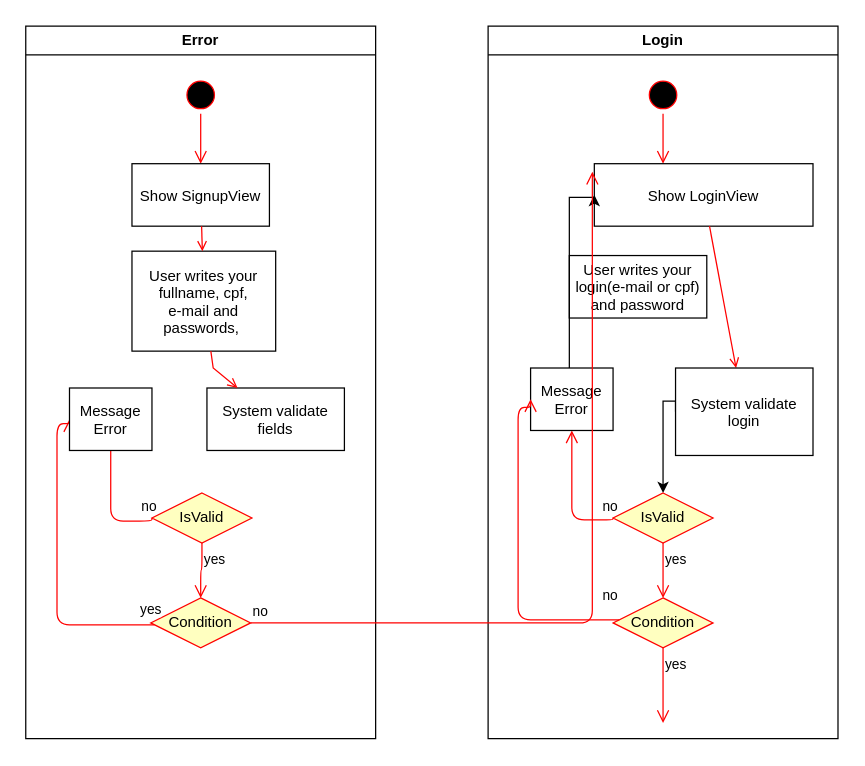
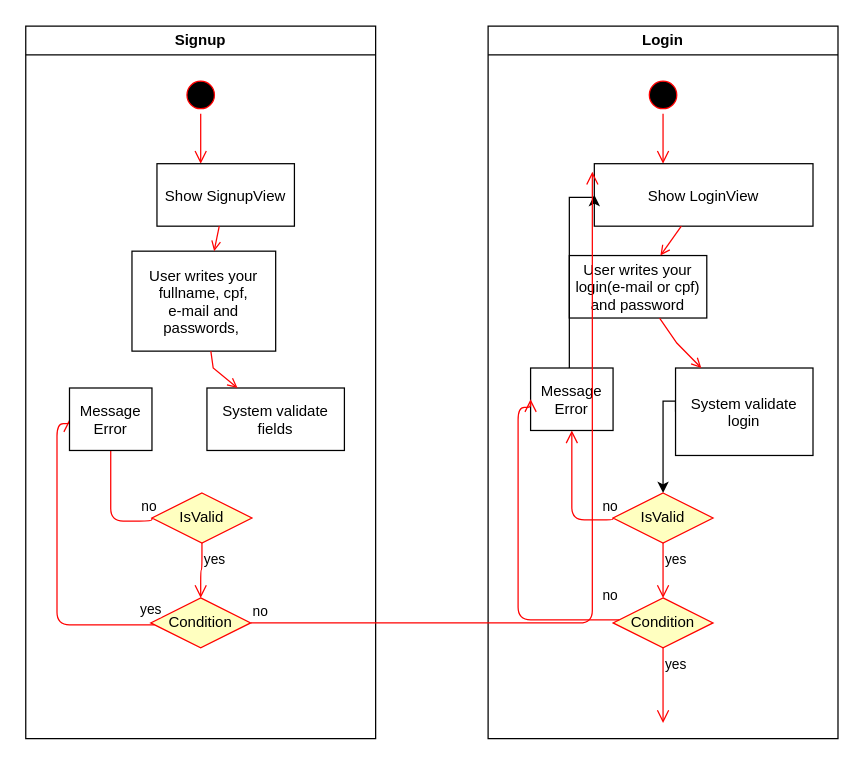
node "Error": label "Error" -> "Signup"
node "Show SignupView": moved (201, 195) -> (226, 195)
edge "Show LoginView" -> "System validate login": now "Show LoginView" -> "User writes your login(e-mail or cpf) and password"
edge "User writes your login(e-mail or cpf) and password" -> "System validate login": added
